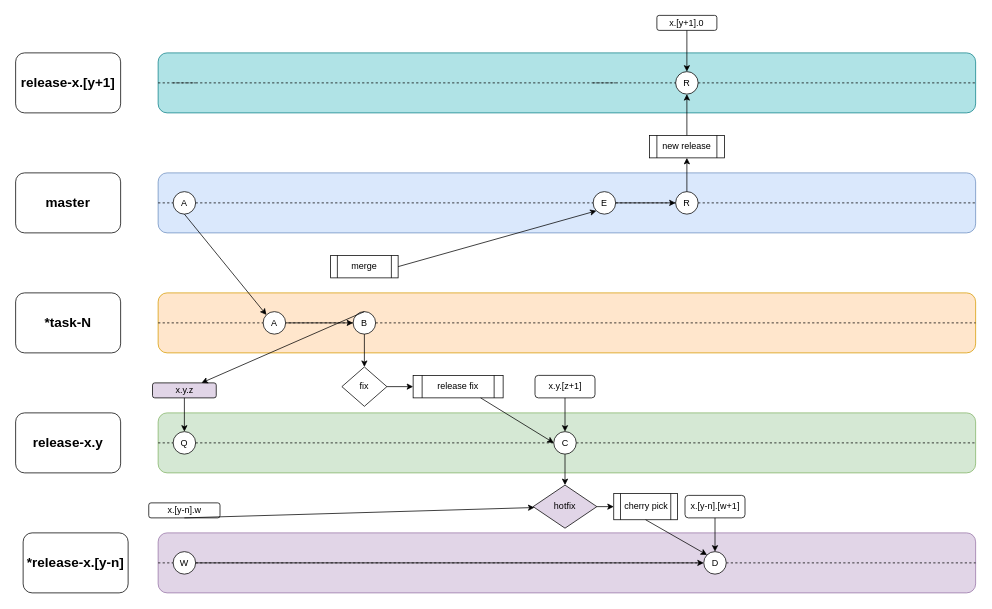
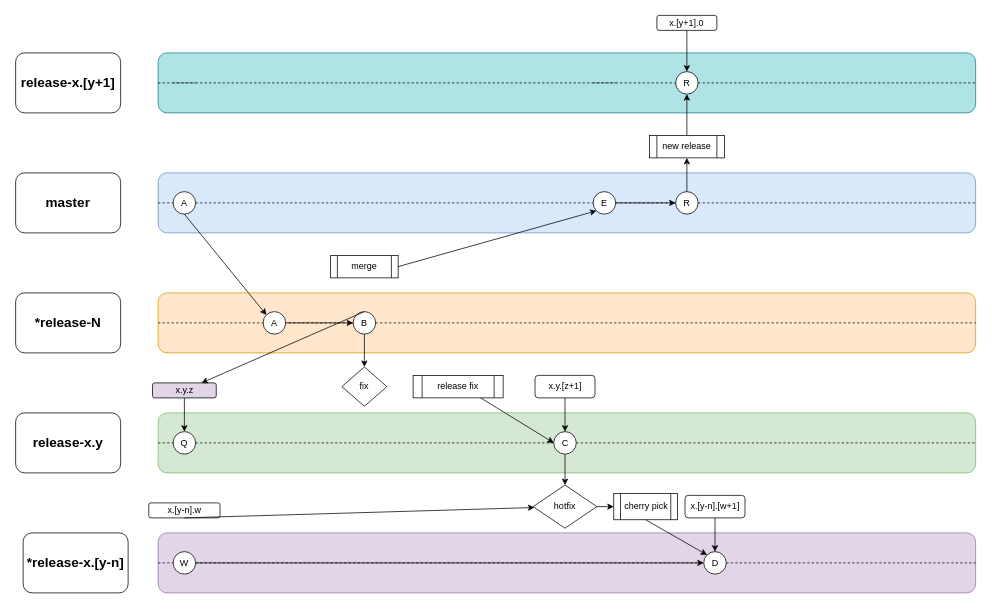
node "*task-N": label "*task-N" -> "*release-N"
edge "fix" -> "release fix": removed
node "hotfix": fillcolor #e1d5e7 -> #ffffff
